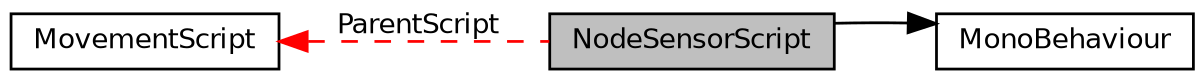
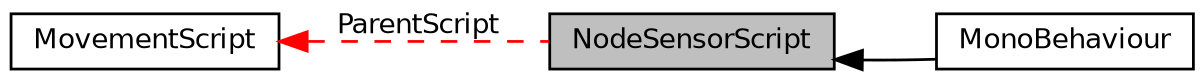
edge "NodeSensorScript" -> "MonoBehaviour": reversed
